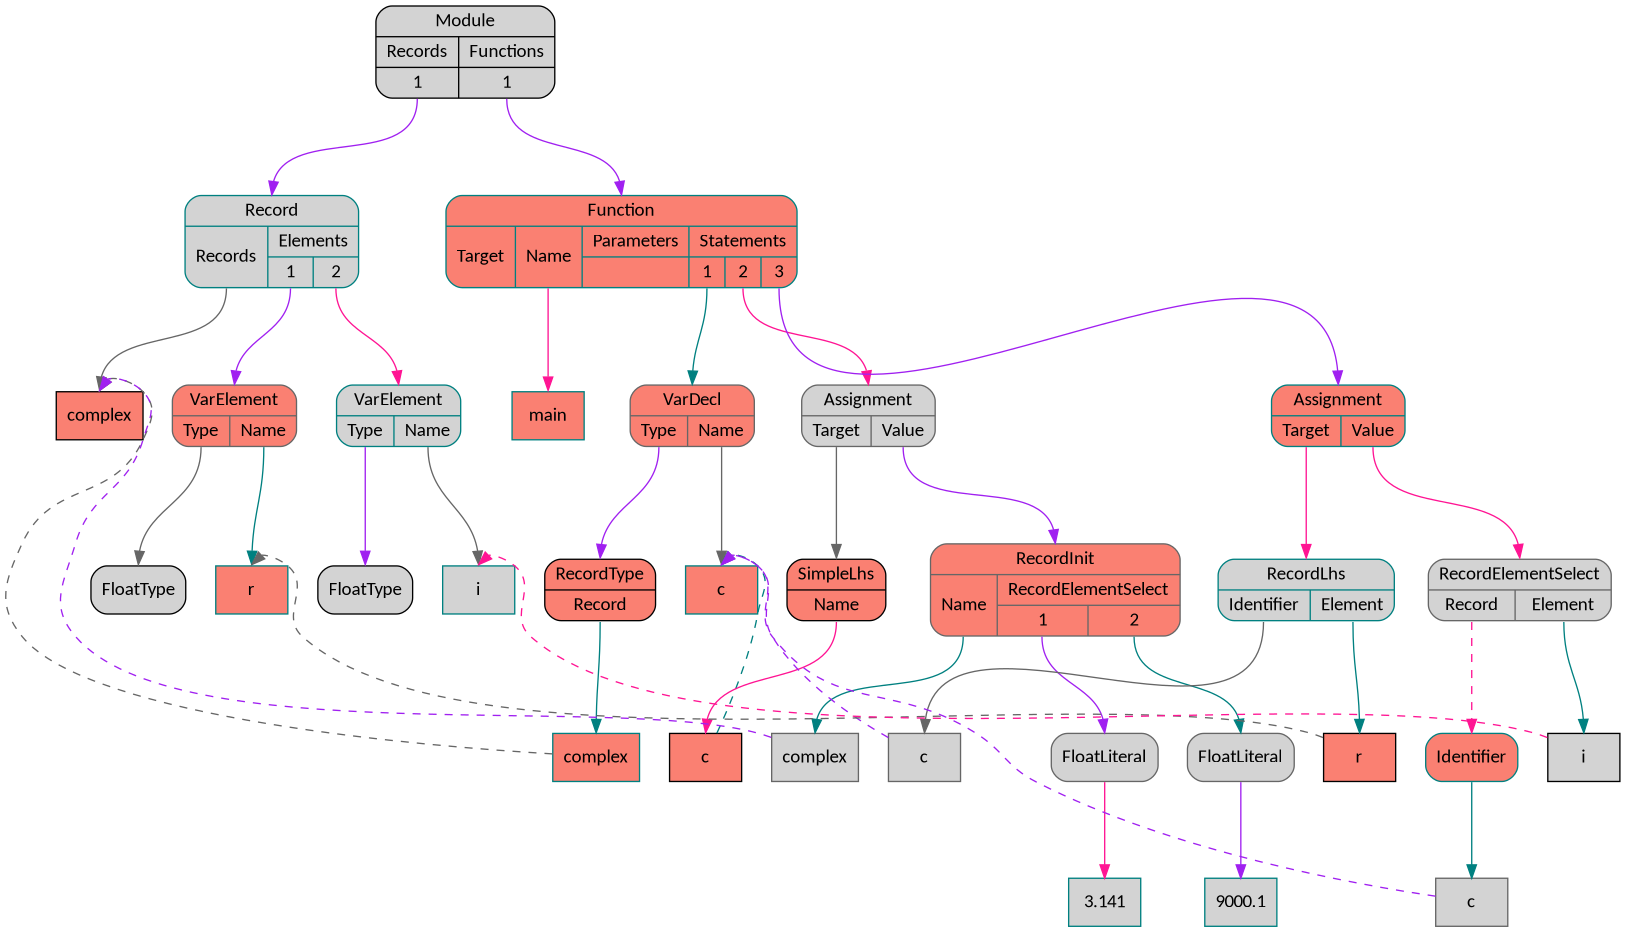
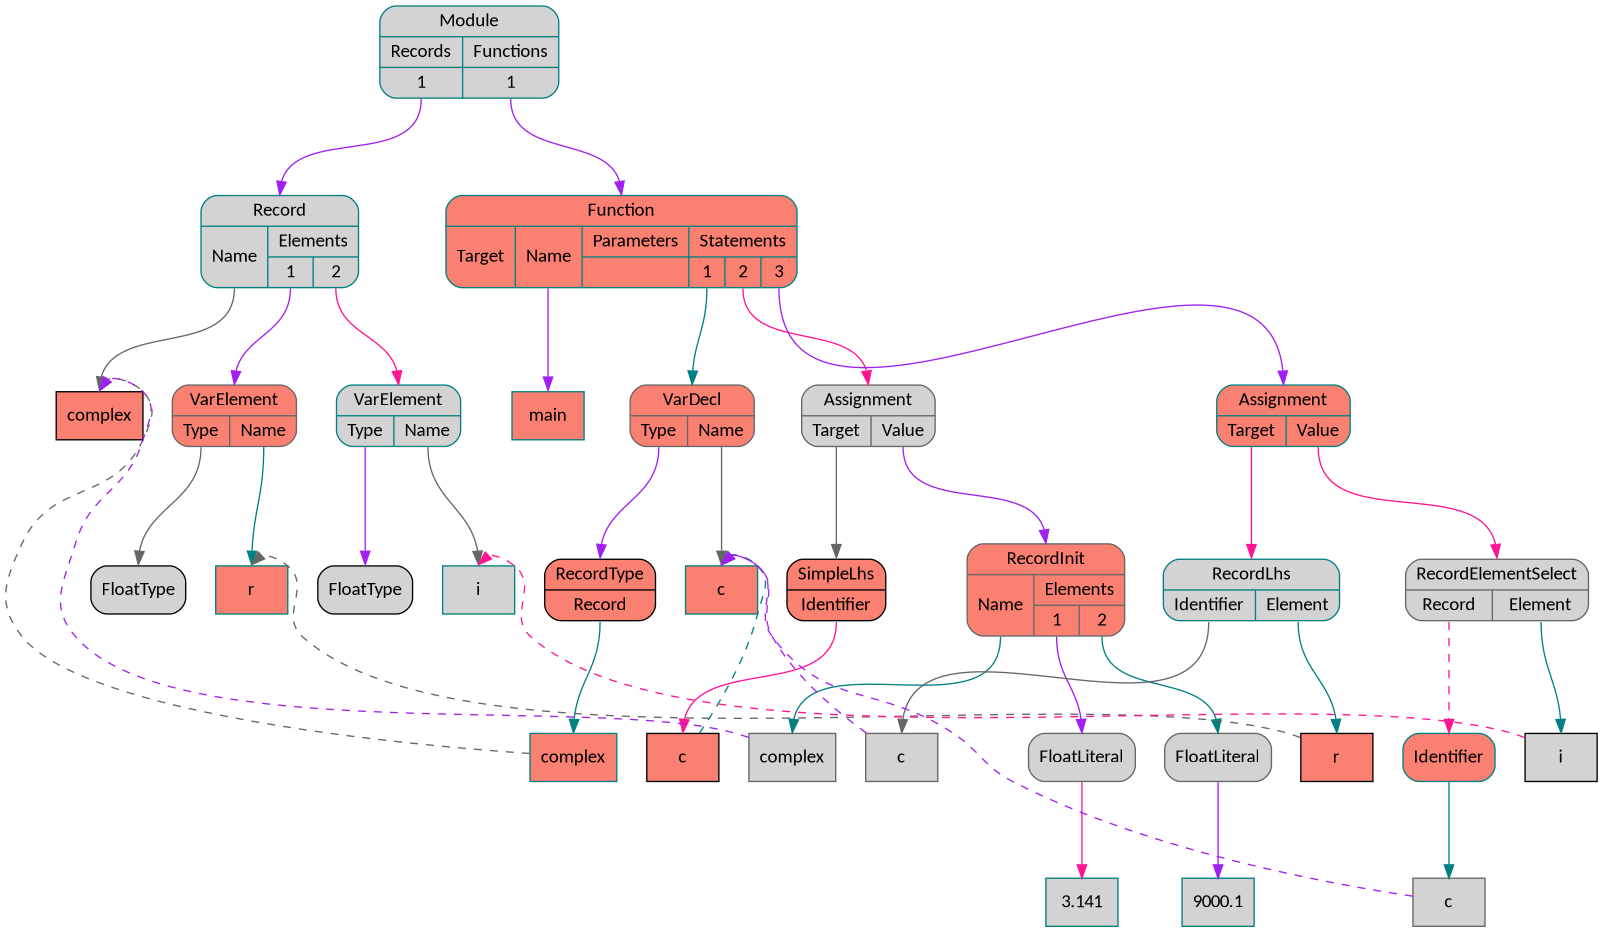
node "Module": color black -> teal
node "Record": text "Records" -> "Name"
edge "Function" -> "main": color deeppink -> purple
node "RecordInit": text "RecordElementSelect" -> "Elements"
node "SimpleLhs": text "Name" -> "Identifier"
